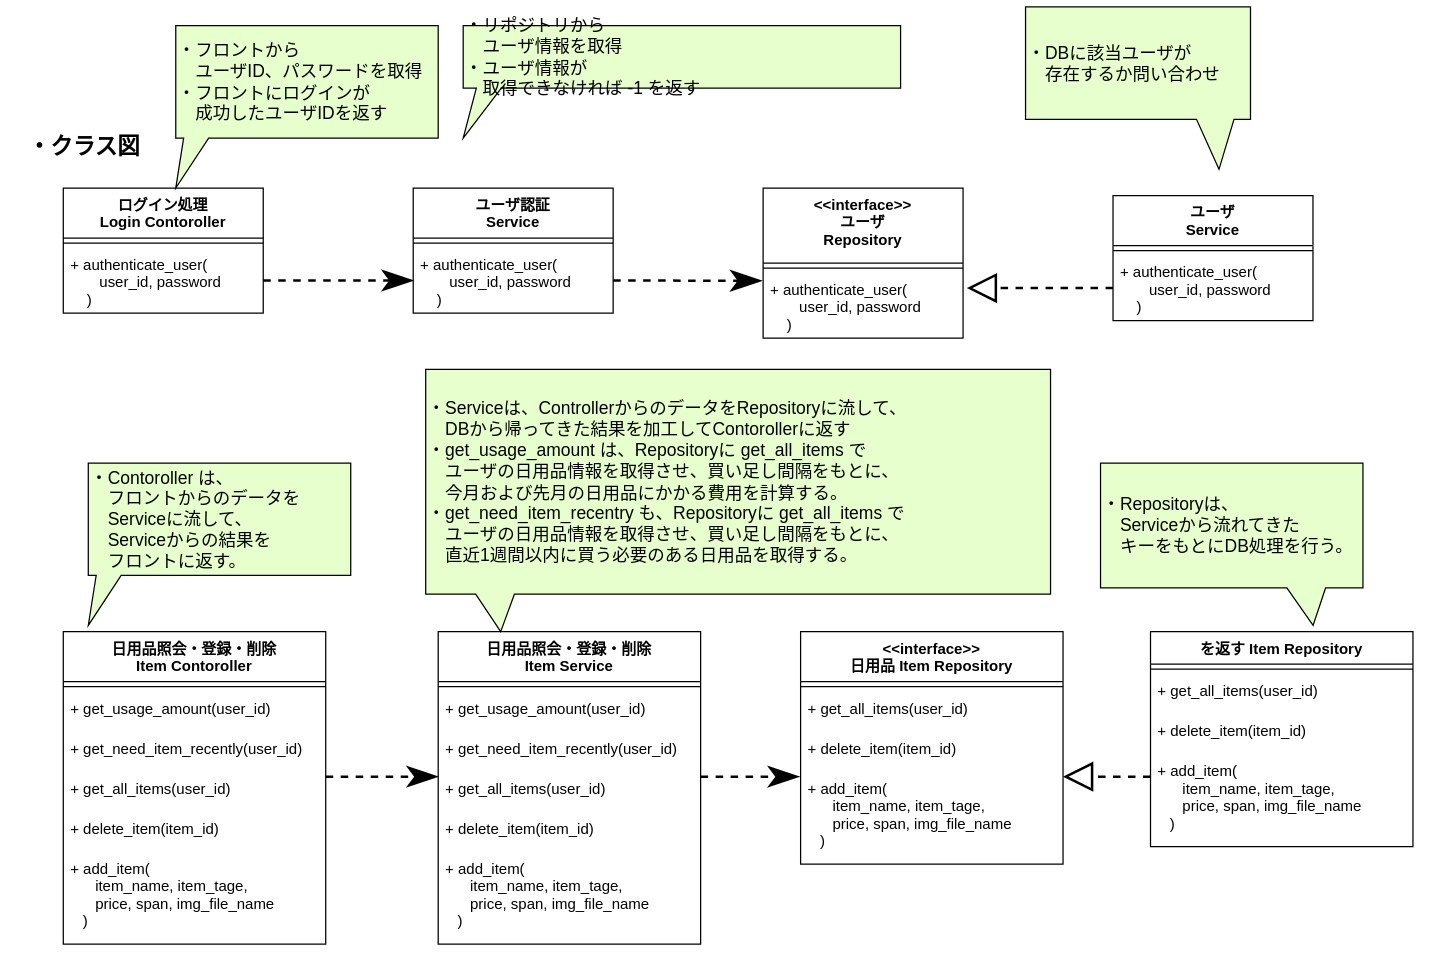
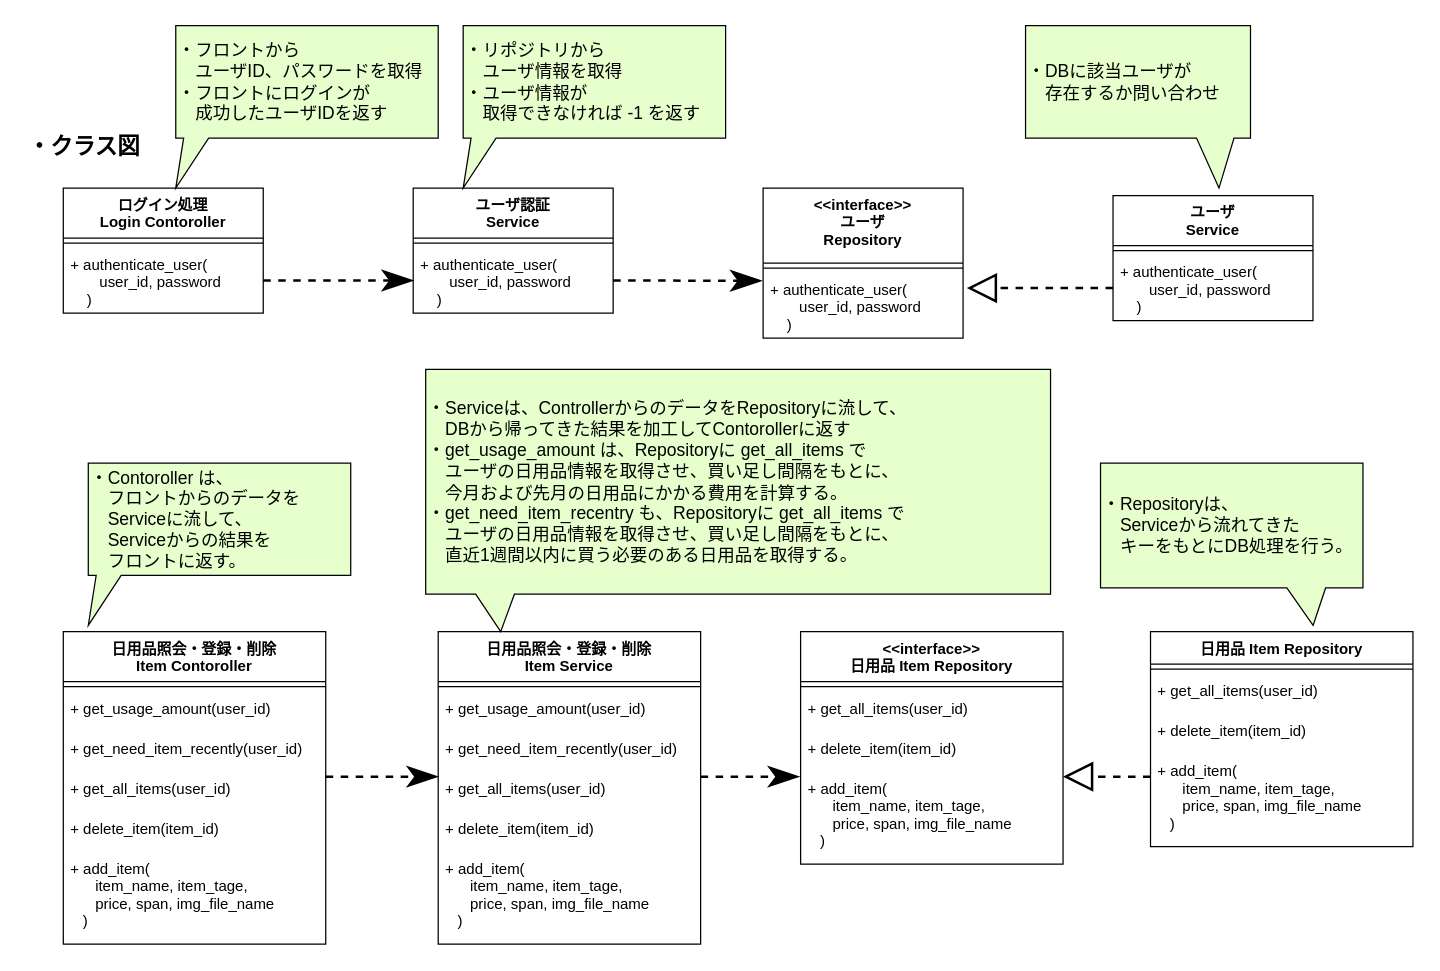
node "・リポジトリから ユーザ情報を取得 ・ユーザ情報が 取得できなければ -1 を返す": size 438x113 -> 263x163
node "・DBに該当ユーザが 存在するか問い合わせ": moved (1138, 88) -> (1138, 107)
node "を返す Item Repository": label "を返す Item Repository" -> "日用品 Item Repository"
